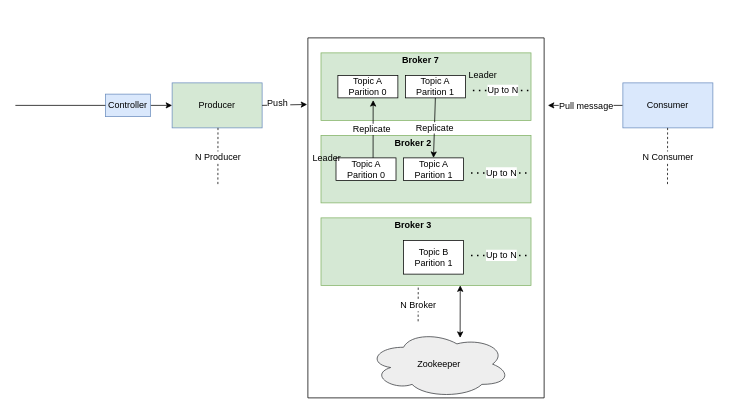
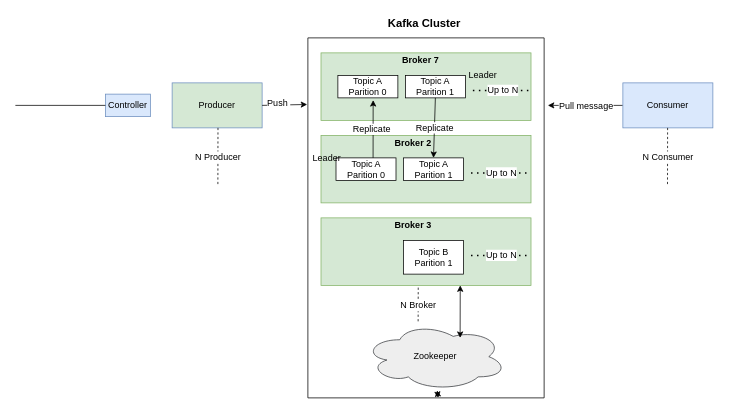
node "Kafka Cluster": added
edge "Controller" -> "Producer": removed
node "Zookeeper": moved (439, 364) -> (435, 357)
